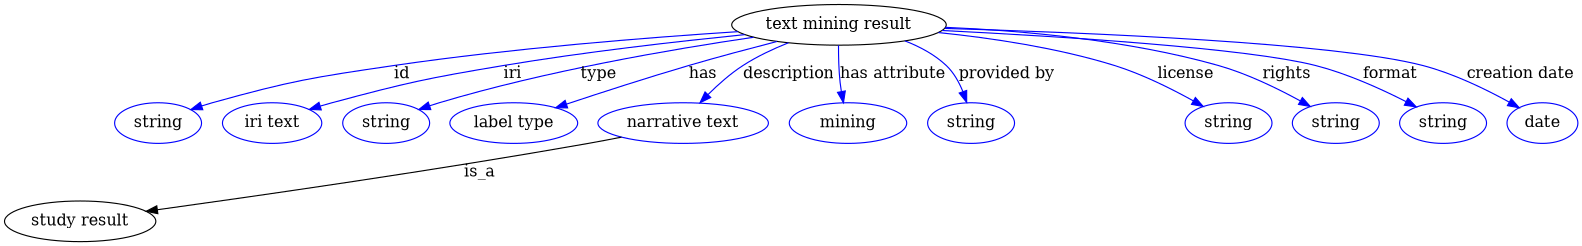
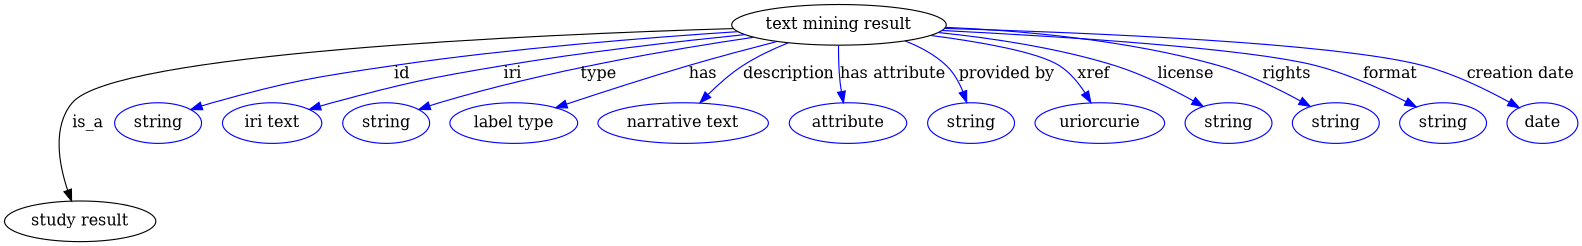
node "mining": label "mining" -> "attribute"
node "uriorcurie": added
edge "narrative text" -> "study result": now "text mining result" -> "study result"
